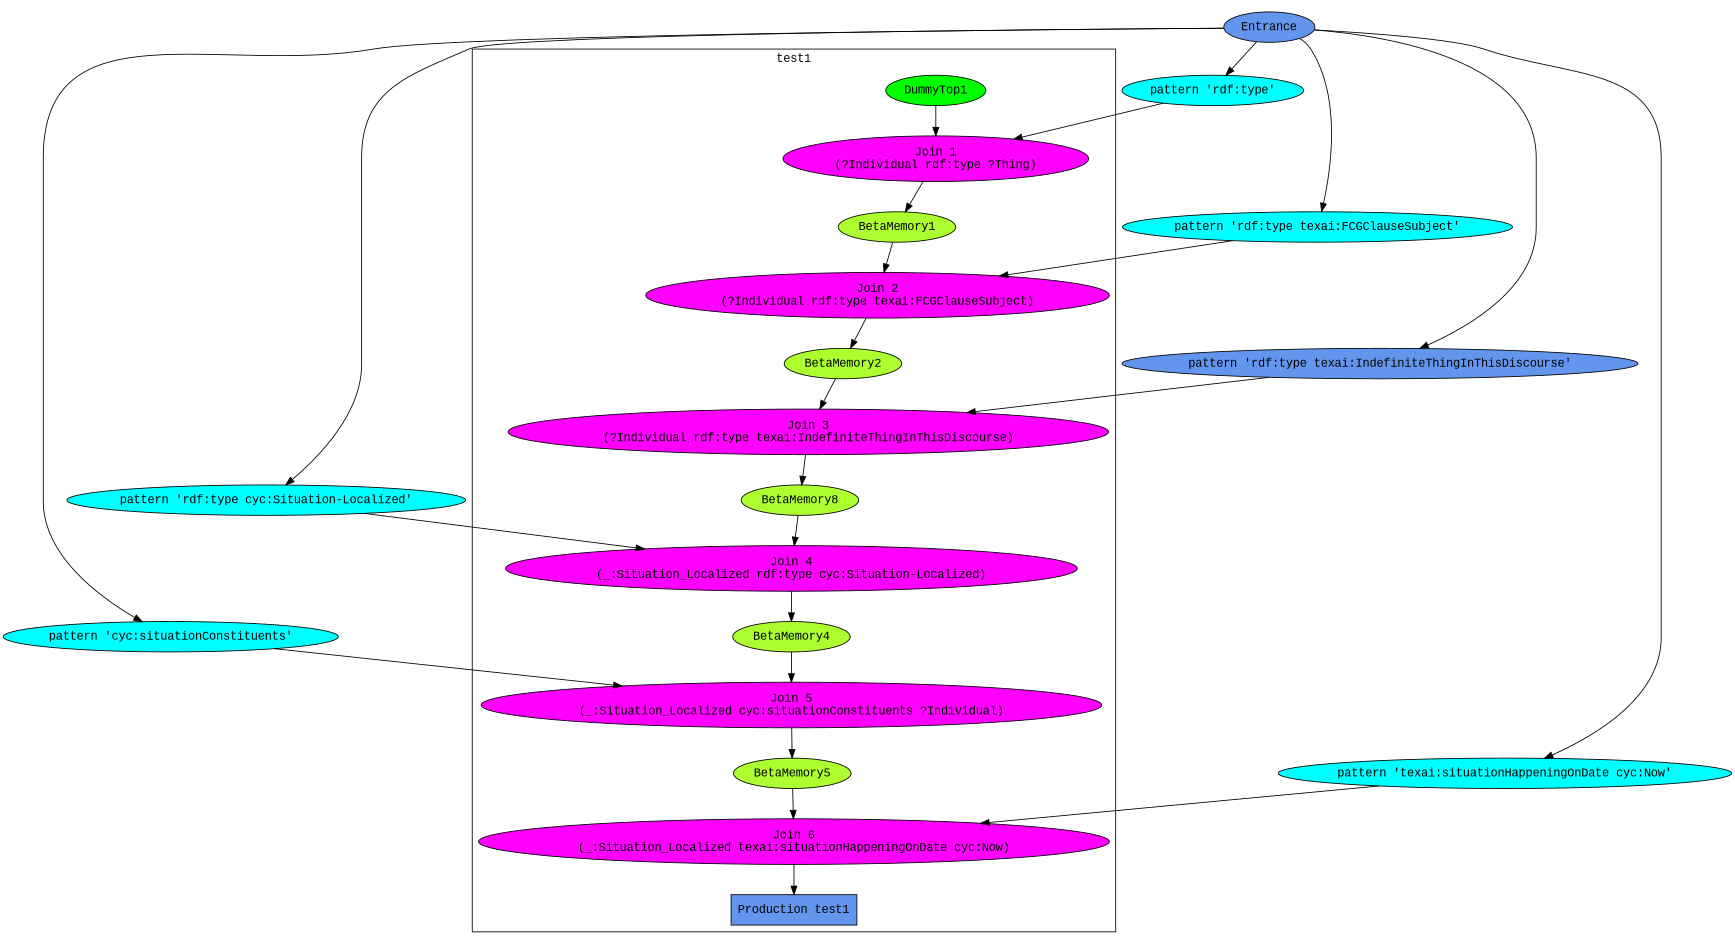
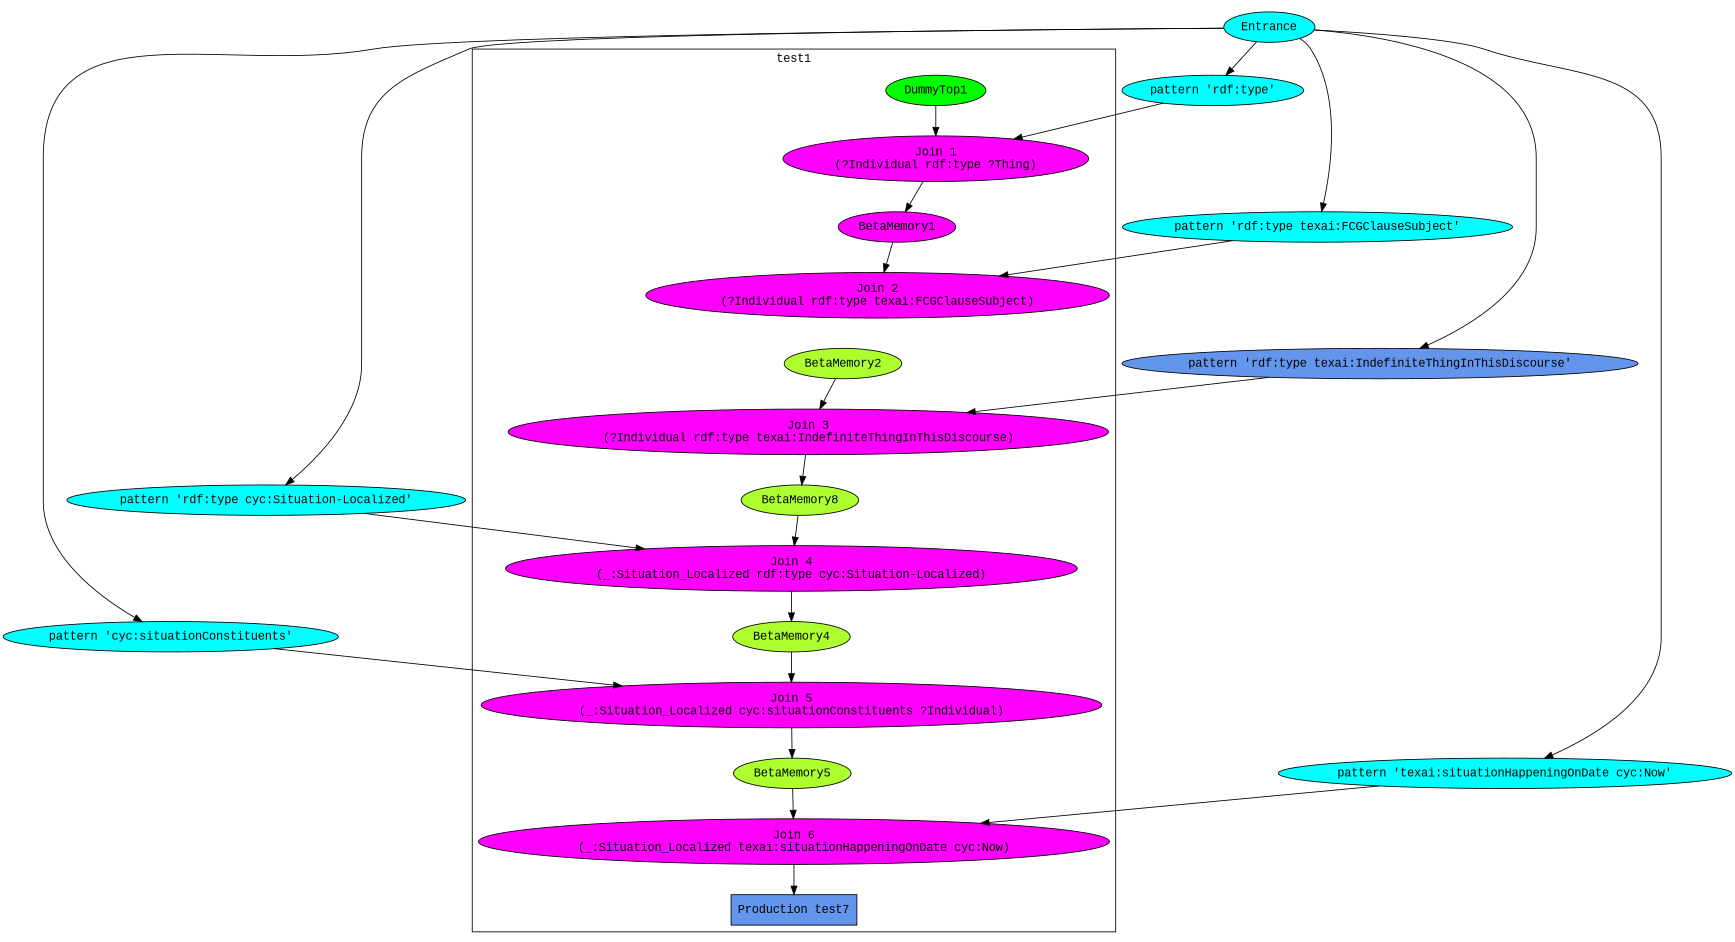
node "Entrance": fillcolor cornflowerblue -> cyan
node "BetaMemory1": fillcolor greenyellow -> magenta
edge "Join 2 (?Individual rdf:type texai:FCGClauseSubject)" -> "BetaMemory2": removed
node "Production test1": label "Production test1" -> "Production test7"
